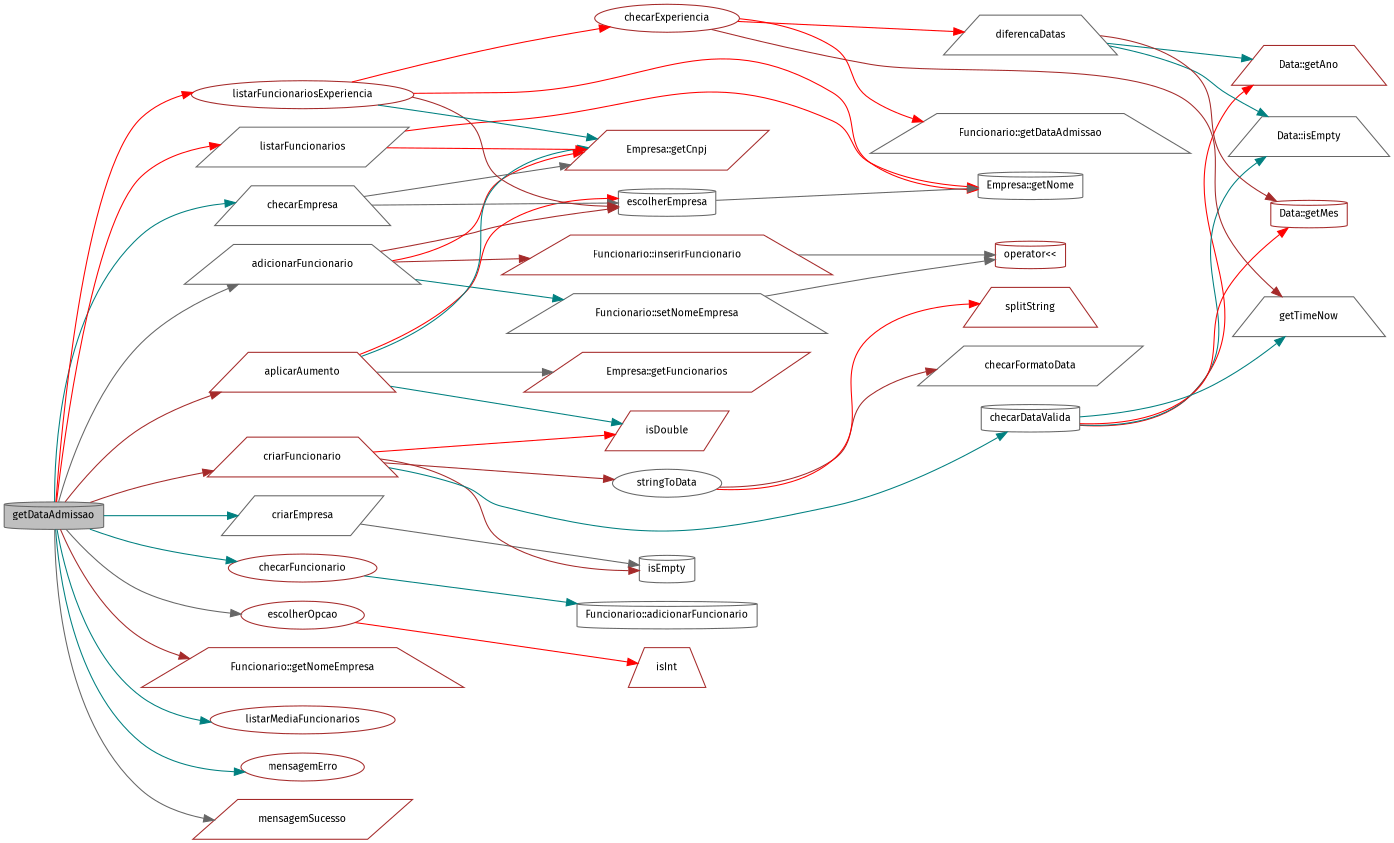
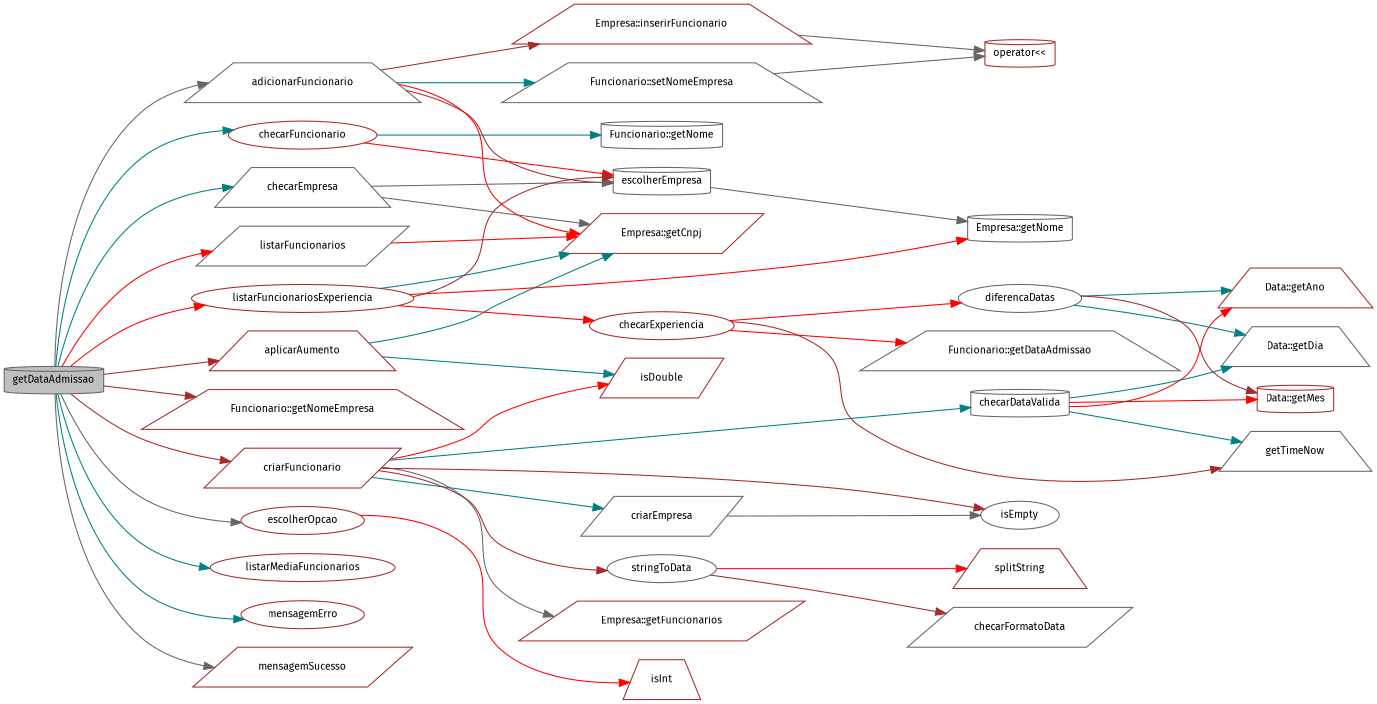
node "diferencaDatas": shape trapezium -> ellipse
edge "listarFuncionarios" -> "Empresa::getNome": removed
node "Data::isEmpty": label "Data::isEmpty" -> "Data::getDia"
edge "aplicarAumento" -> "escolherEmpresa": now "checarFuncionario" -> "escolherEmpresa"
node "Funcionario::inserirFuncionario": label "Funcionario::inserirFuncionario" -> "Empresa::inserirFuncionario"
edge "aplicarAumento" -> "Empresa::getFuncionarios": now "criarFuncionario" -> "Empresa::getFuncionarios"
node "criarFuncionario": shape trapezium -> parallelogram
edge "getDataAdmissao" -> "criarEmpresa": now "criarFuncionario" -> "criarEmpresa"
node "isEmpty": shape cylinder -> ellipse
node "Funcionario::adicionarFuncionario": label "Funcionario::adicionarFuncionario" -> "Funcionario::getNome"
